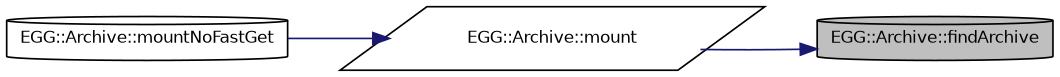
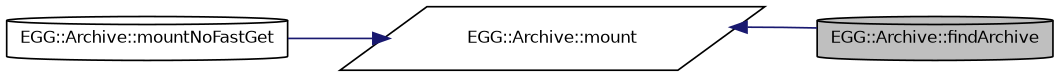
edge "EGG::Archive::mount" -> "EGG::Archive::findArchive": reversed
